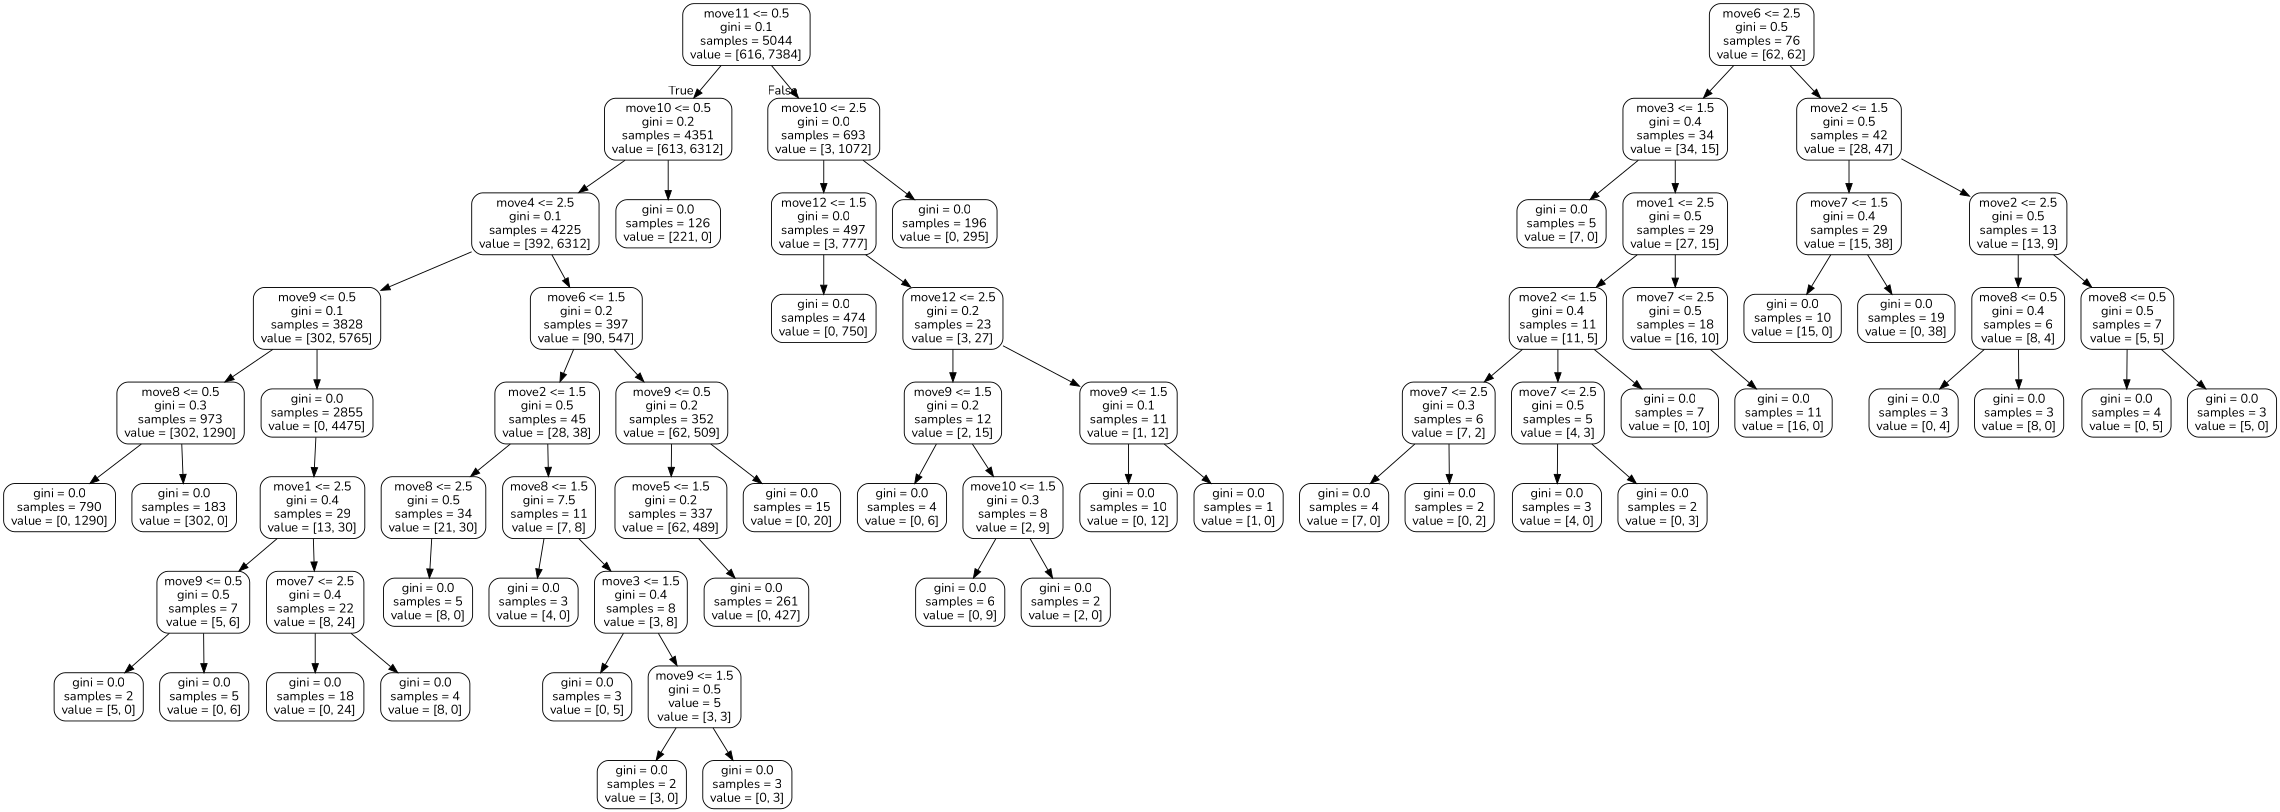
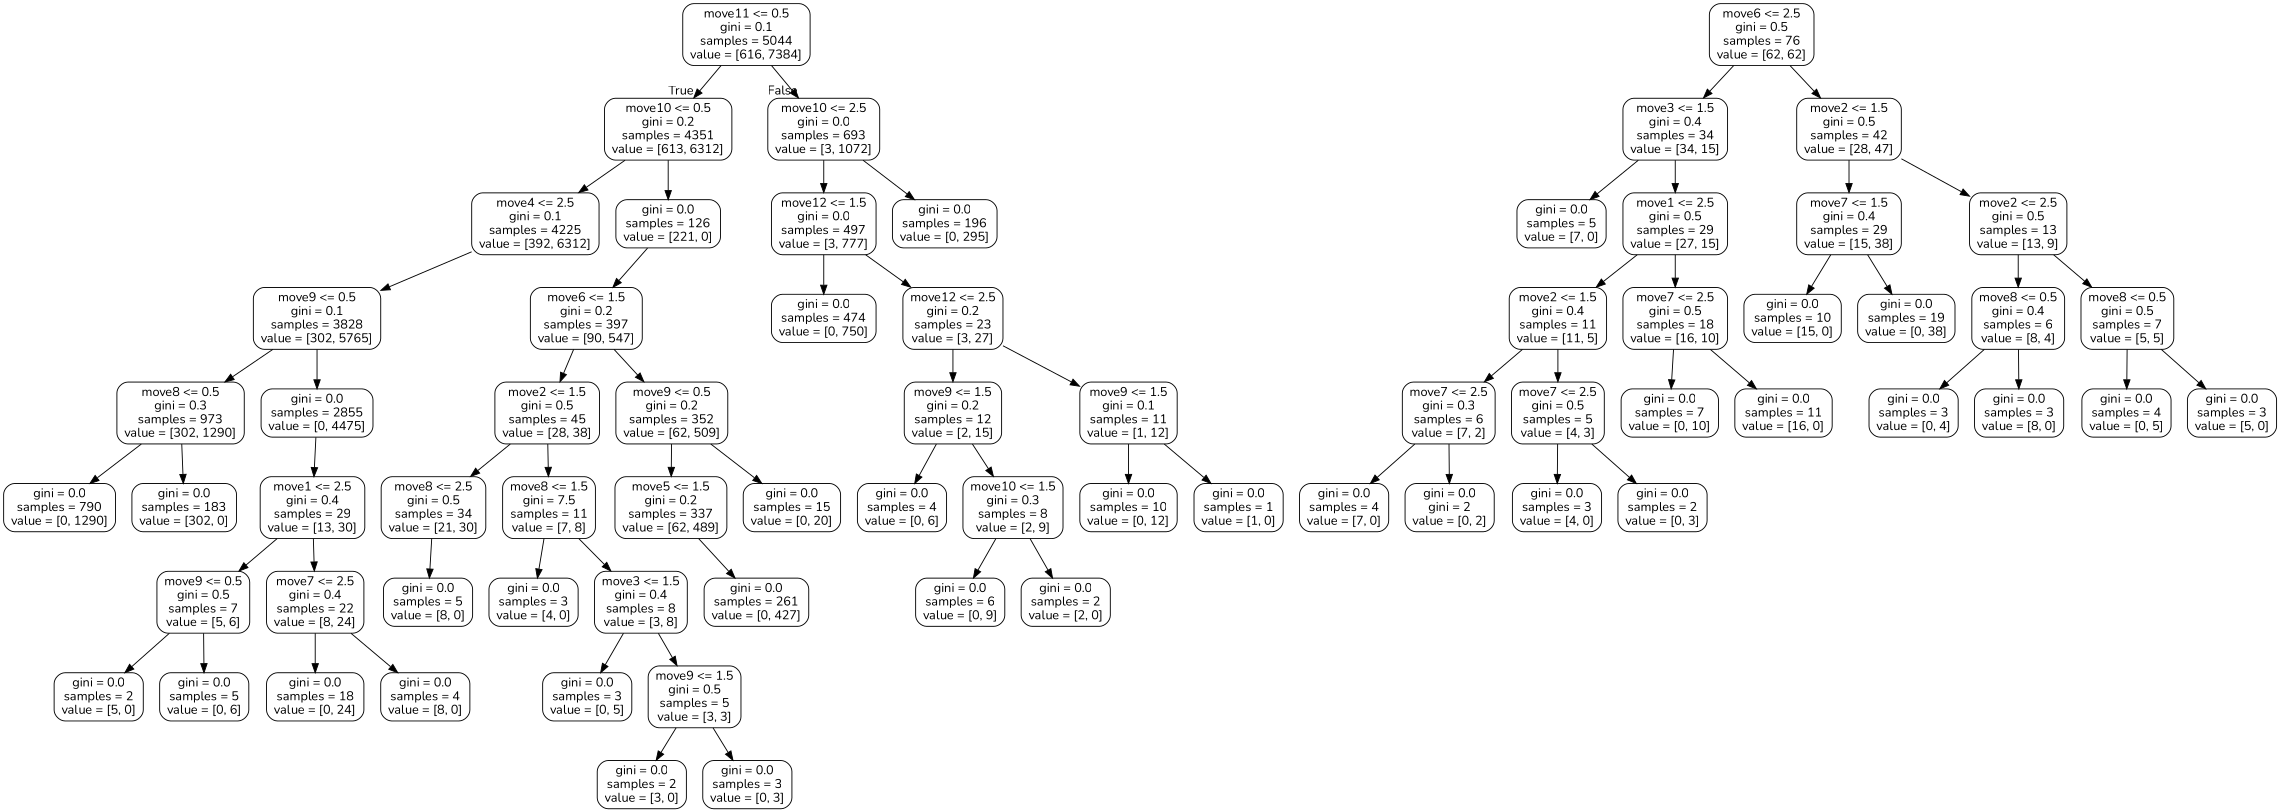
edge "move4 <= 2.5 gini = 0.1 samples = 4225 value = [392, 6312]" -> "move6 <= 1.5 gini = 0.2 samples = 397 value = [90, 547]": now "gini = 0.0 samples = 126 value = [221, 0]" -> "move6 <= 1.5 gini = 0.2 samples = 397 value = [90, 547]"
edge "move2 <= 1.5 gini = 0.4 samples = 11 value = [11, 5]" -> "gini = 0.0 samples = 7 value = [0, 10]": now "move7 <= 2.5 gini = 0.5 samples = 18 value = [16, 10]" -> "gini = 0.0 samples = 7 value = [0, 10]"
node "gini = 0.0 samples = 2 value = [0, 2]": label "gini = 0.0 samples = 2 value = [0, 2]" -> "gini = 0.0 gini = 2 value = [0, 2]"
node "move9 <= 1.5 gini = 0.5 value = 5 value = [3, 3]": label "move9 <= 1.5 gini = 0.5 value = 5 value = [3, 3]" -> "move9 <= 1.5 gini = 0.5 samples = 5 value = [3, 3]"
